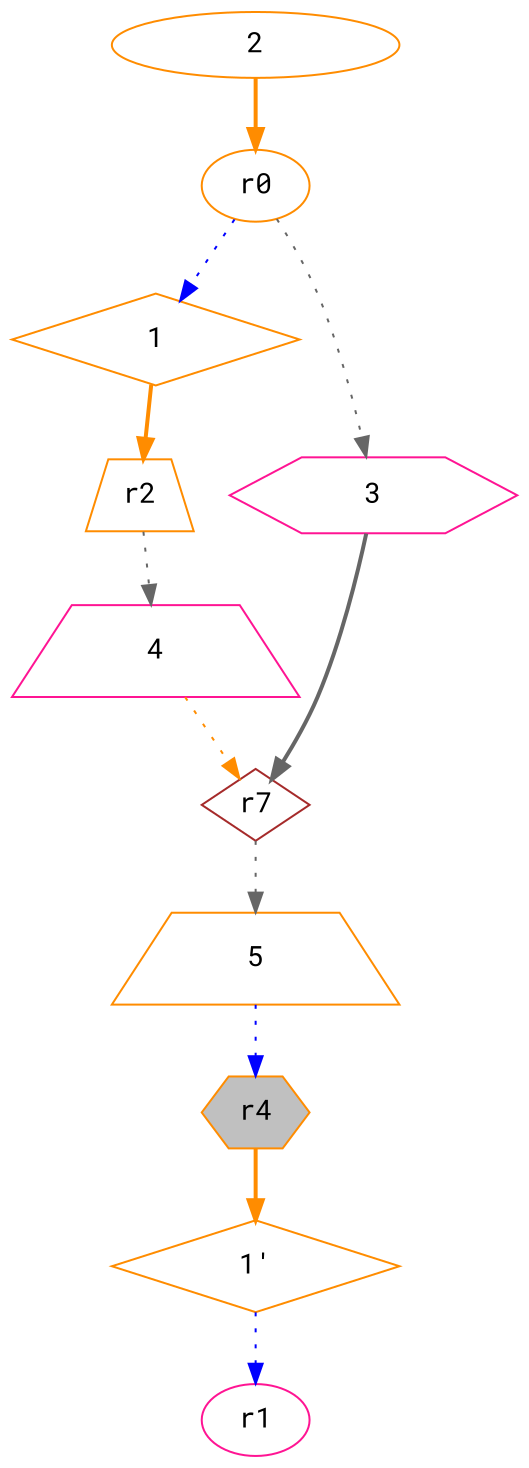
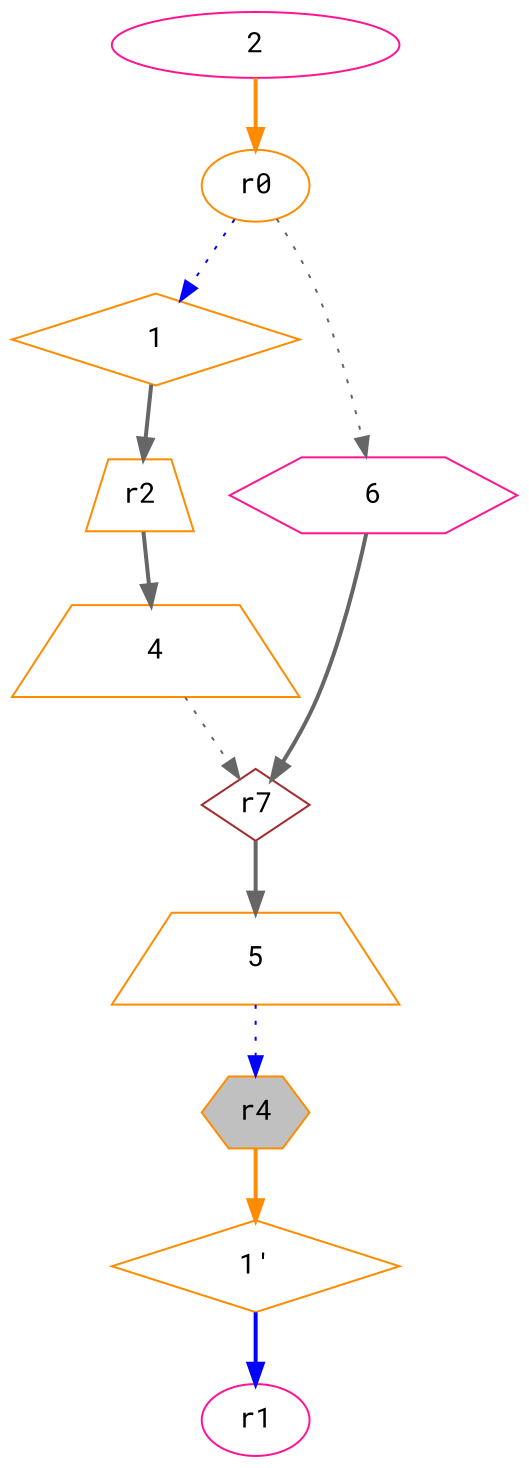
node "2": color darkorange -> deeppink
edge "1" -> "r2": color darkorange -> gray40
node "3": label "3" -> "6"
edge "r2" -> "4": style dotted -> bold
node "4": color deeppink -> darkorange
edge "4" -> "r7": color darkorange -> gray40
edge "r7" -> "5": style dotted -> bold
edge "1'" -> "r1": style dotted -> bold
